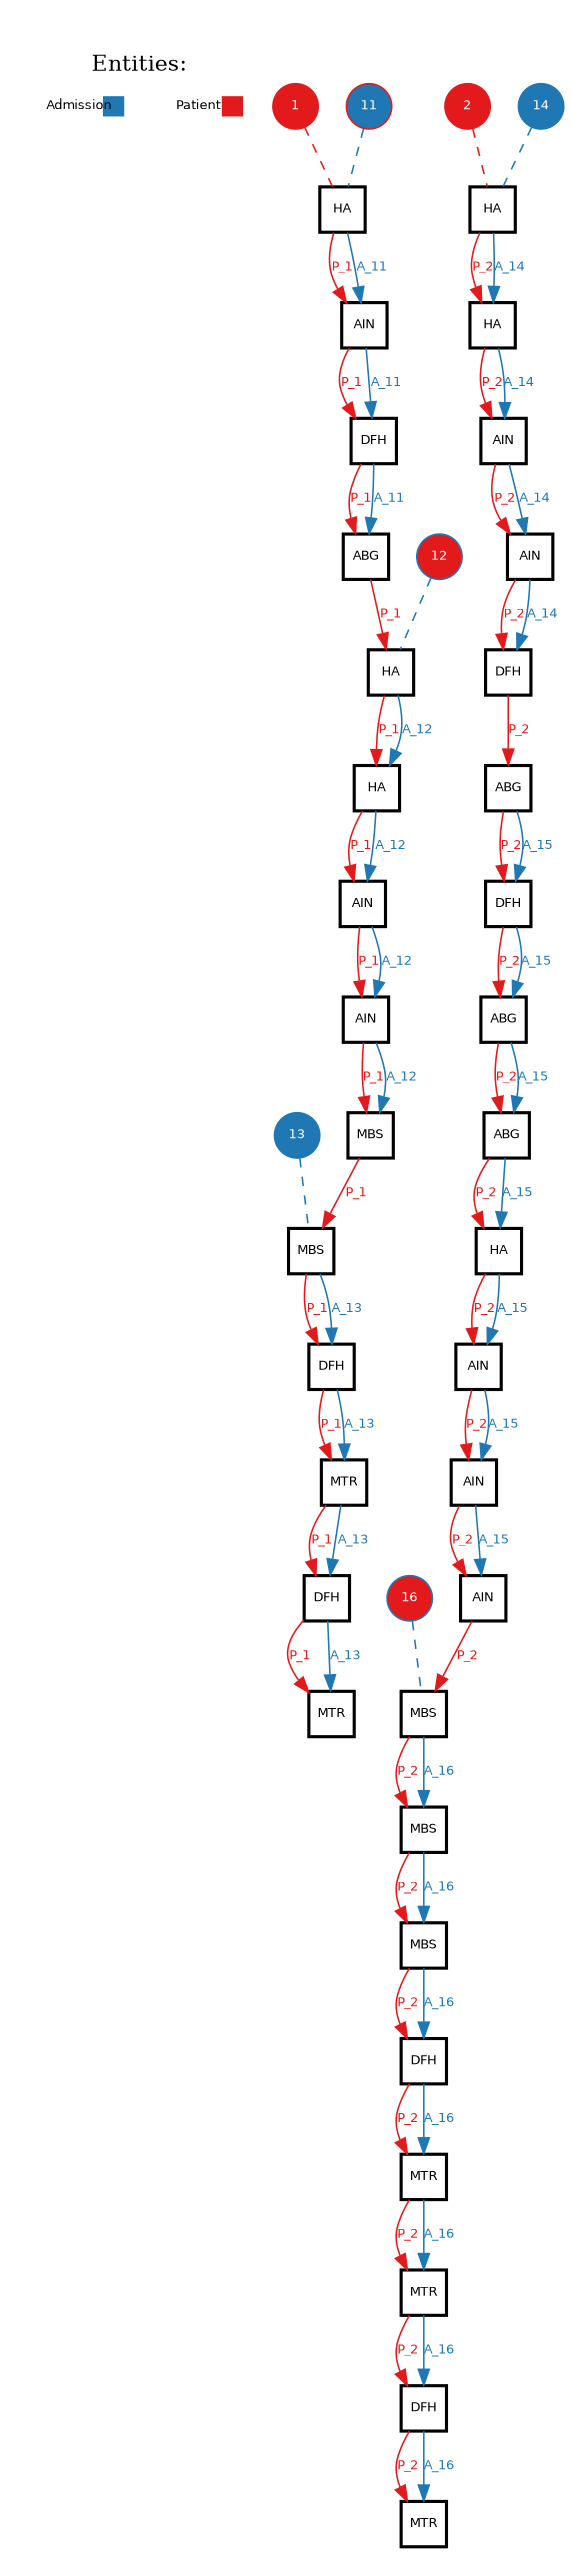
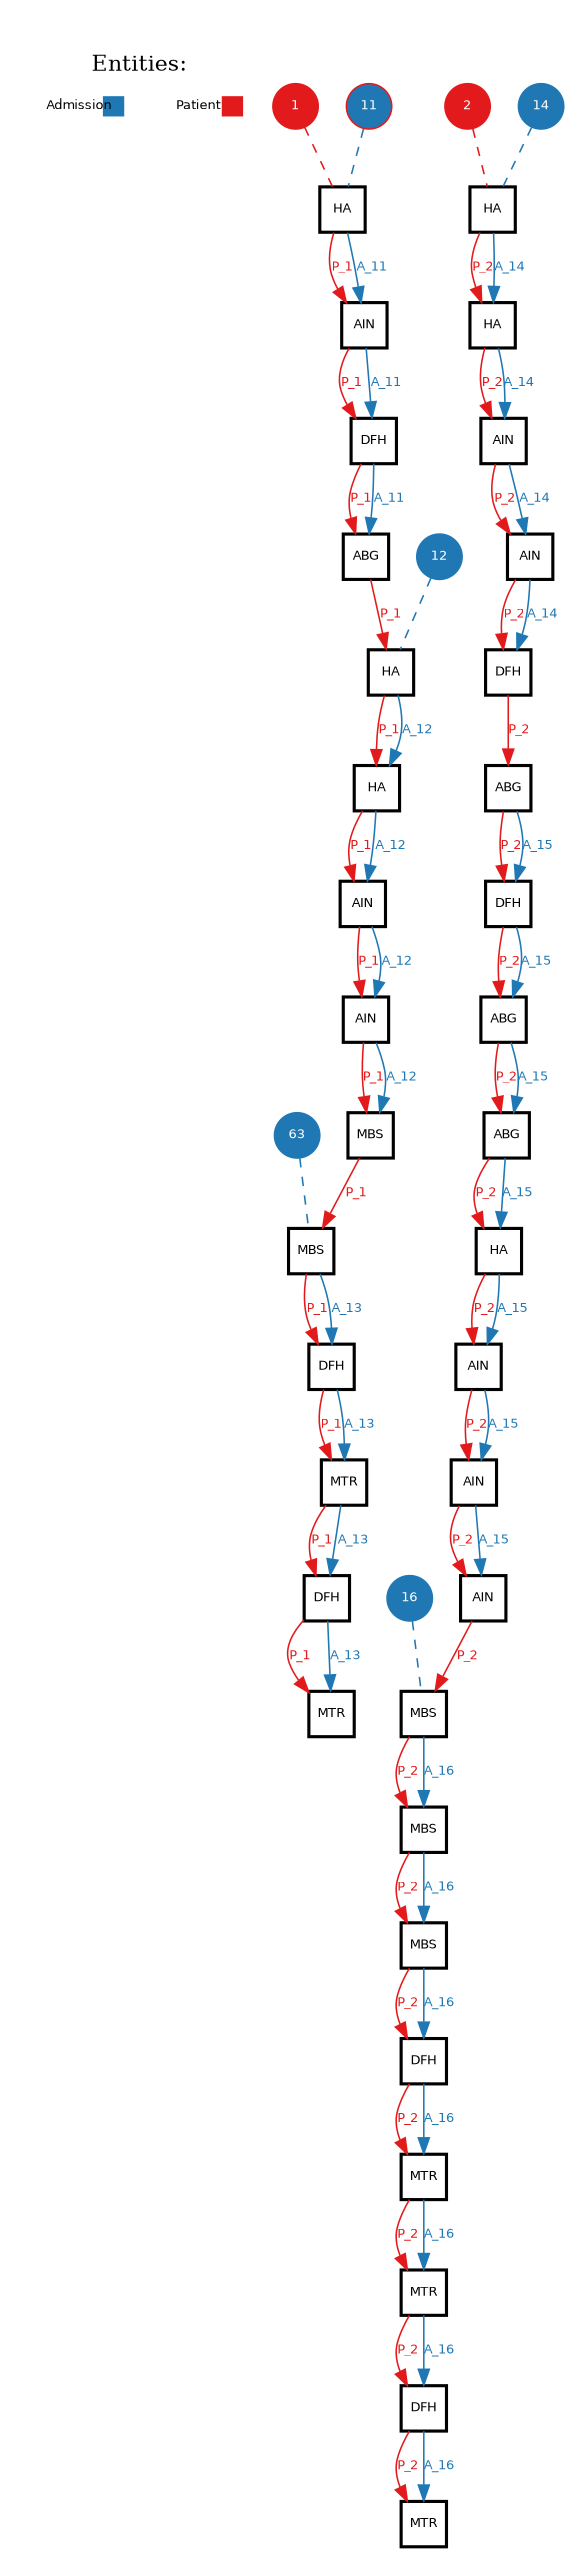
node "12": fillcolor #e31a1c -> #1f78b4
node "13": label "13" -> "63"
node "16": fillcolor #e31a1c -> #1f78b4
